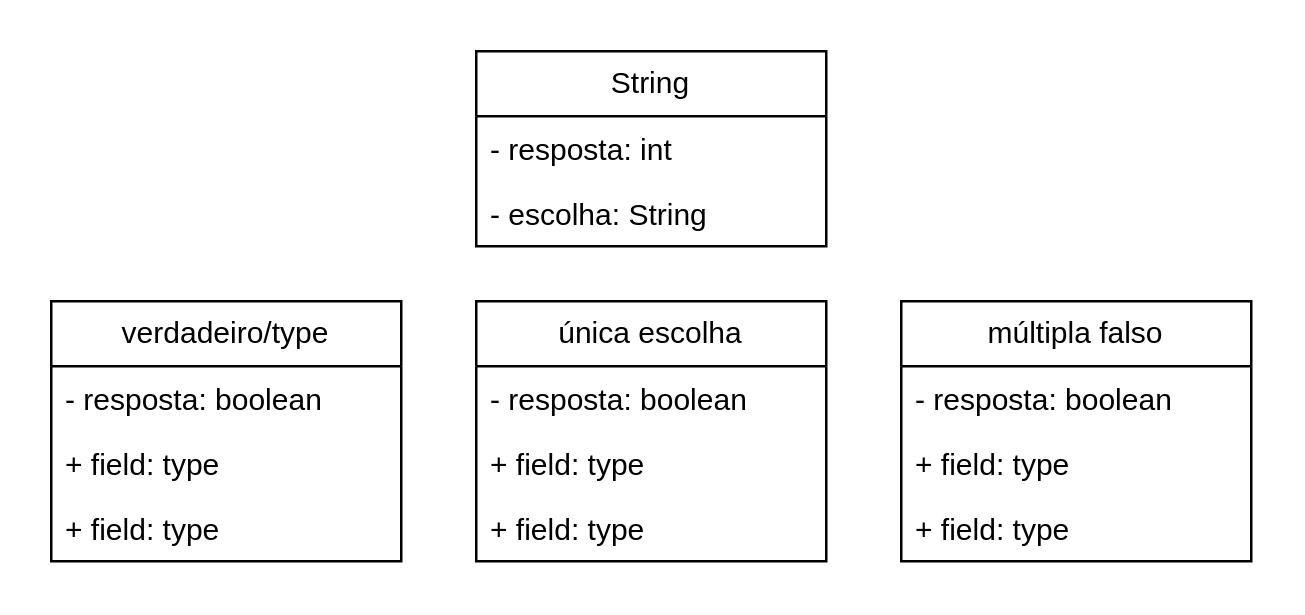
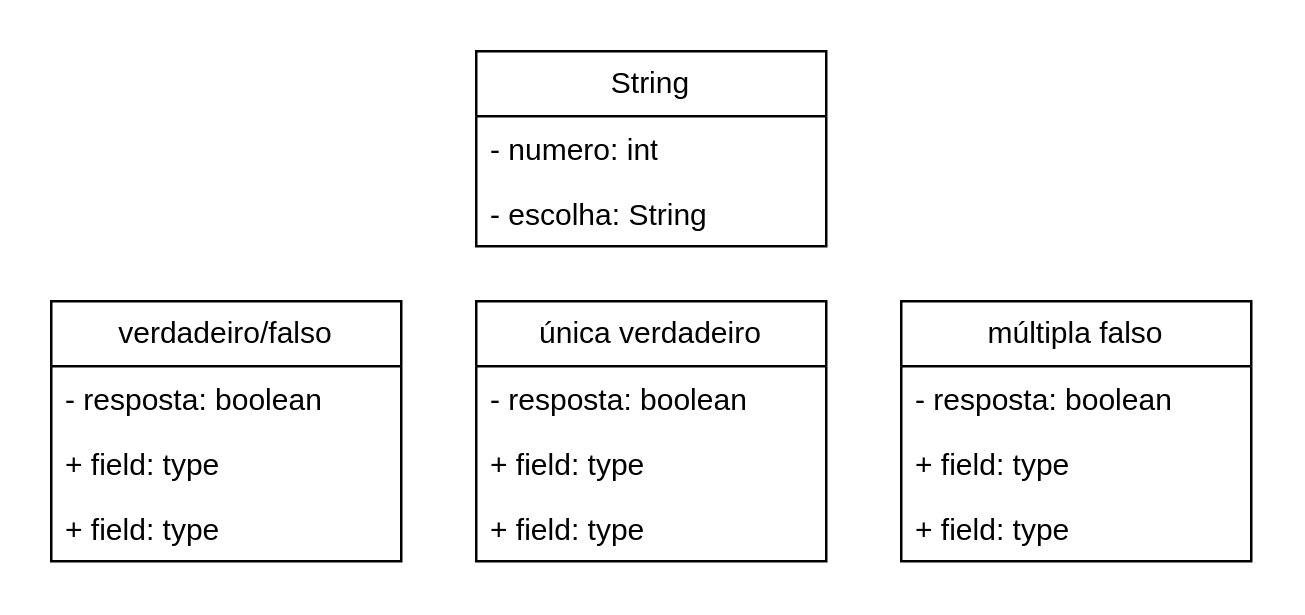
node "- resposta: int": label "- resposta: int" -> "- numero: int"
node "verdadeiro/type": label "verdadeiro/type" -> "verdadeiro/falso"
node "única escolha": label "única escolha" -> "única verdadeiro"
